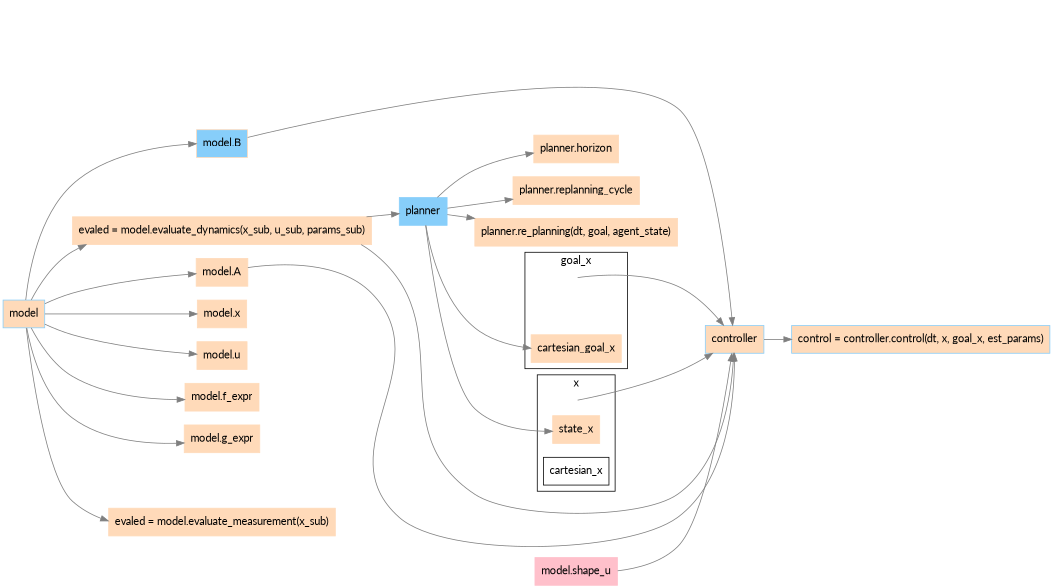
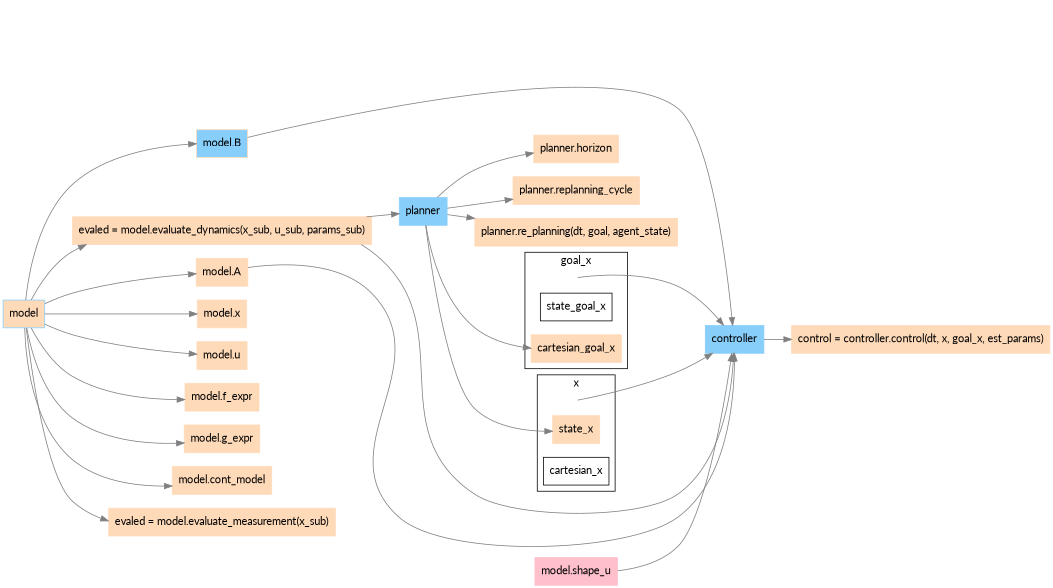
node "state_goal_x": added
node "controller": fillcolor peachpuff -> lightskyblue
node "control = controller.control(dt, x, goal_x, est_params)": color lightskyblue -> peachpuff
node "model.cont_model": added
